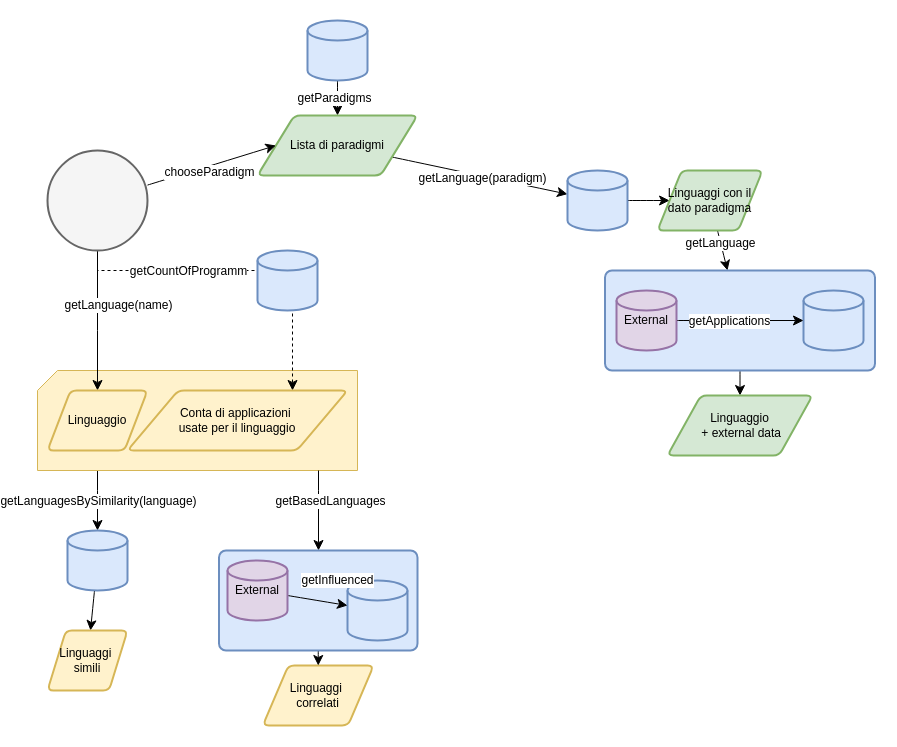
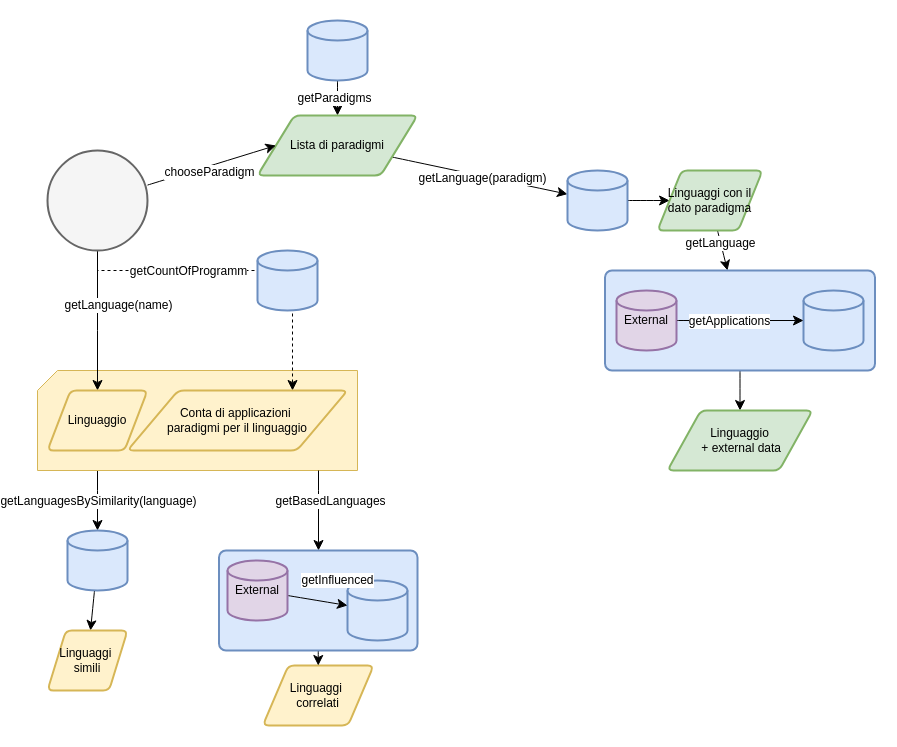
node "Conta di applicazioni usate per il linguaggio": label "Conta di applicazioni usate per il linguaggio" -> "Conta di applicazioni paradigmi per il linguaggio"
node "Linguaggio + external data": moved (740, 426) -> (740, 441)
